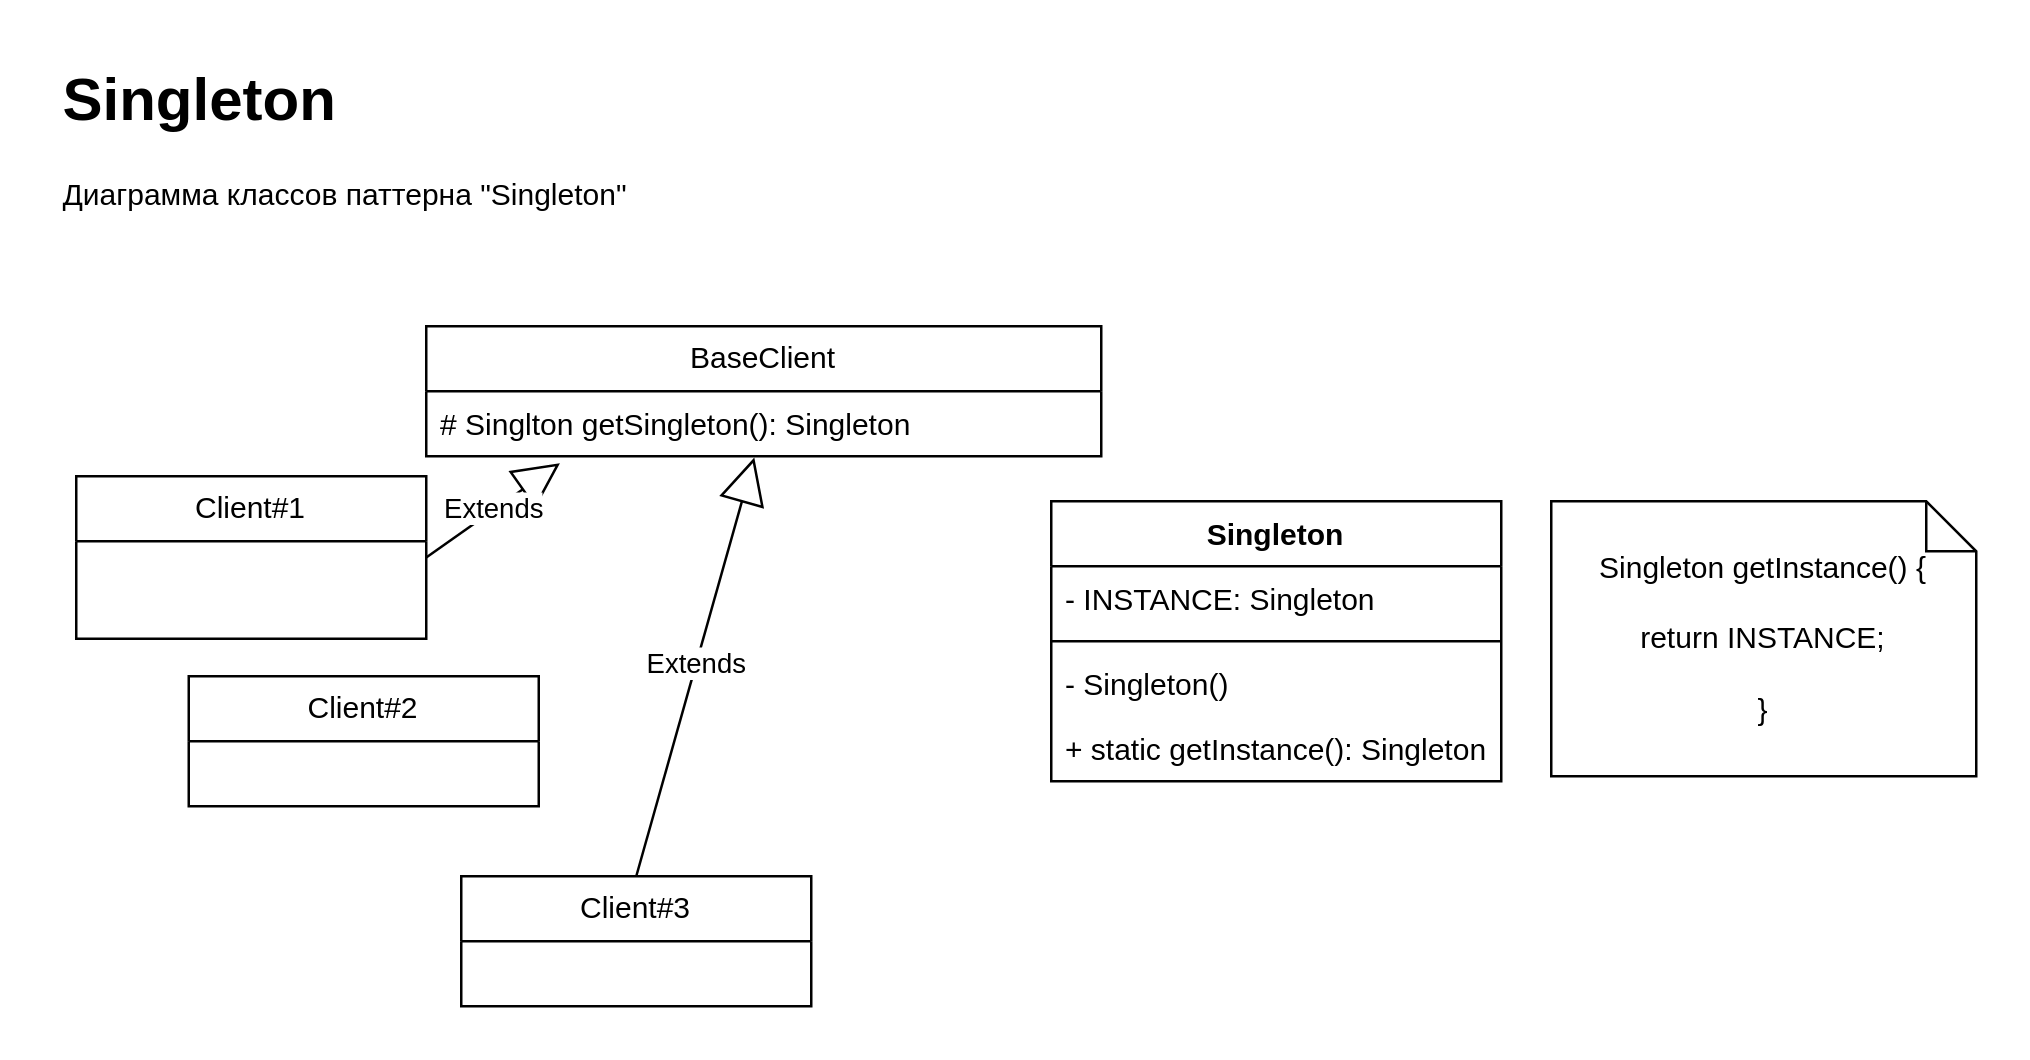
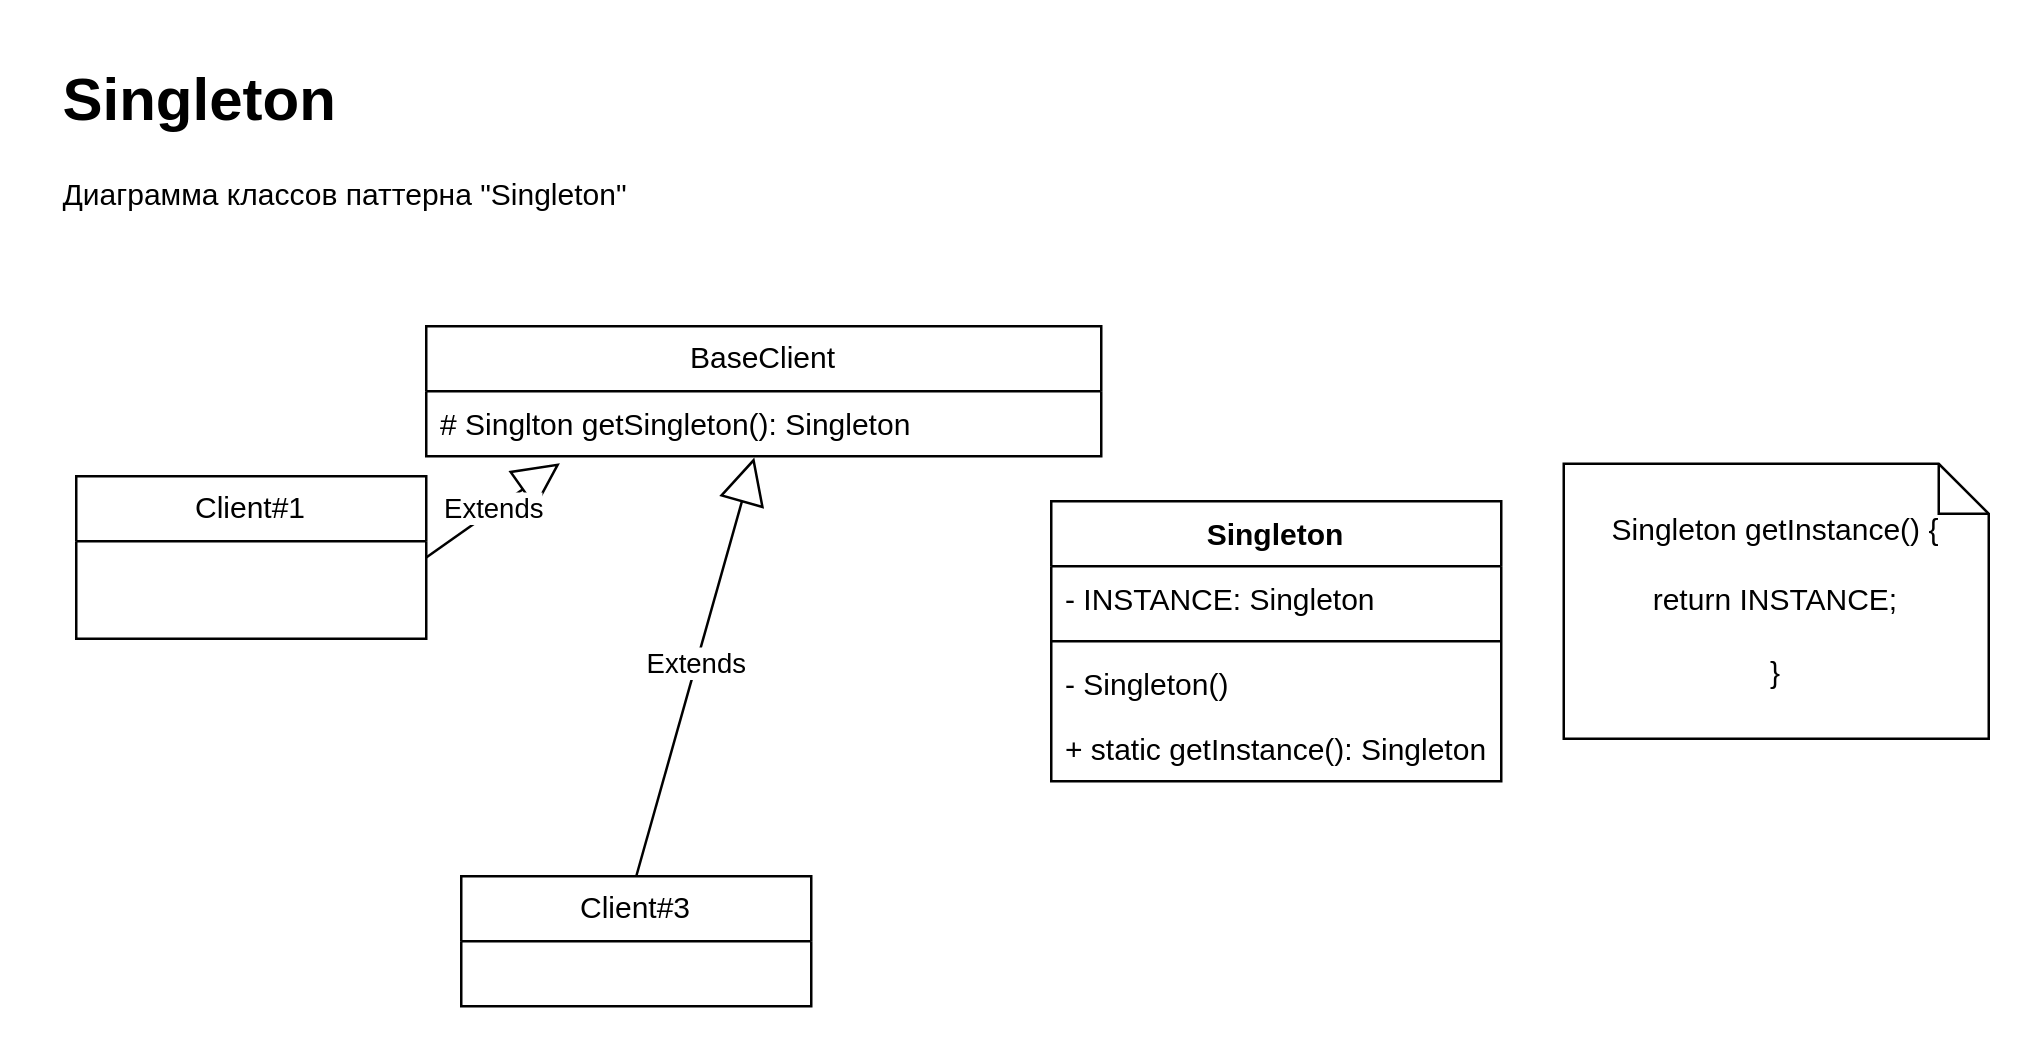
node "Singleton getInstance() { return INSTANCE; }": moved (1764, 639) -> (1776, 601)
node "Client#2": removed
